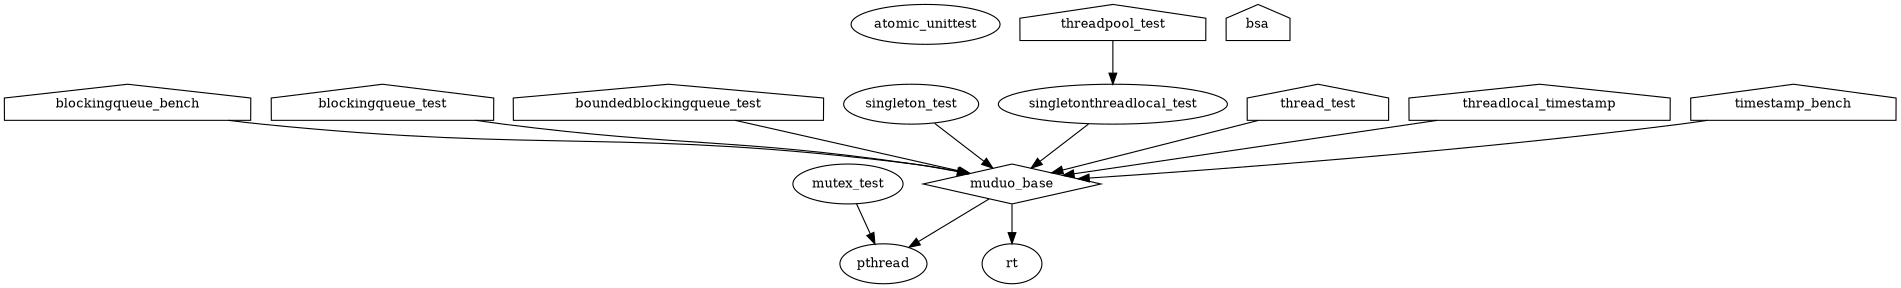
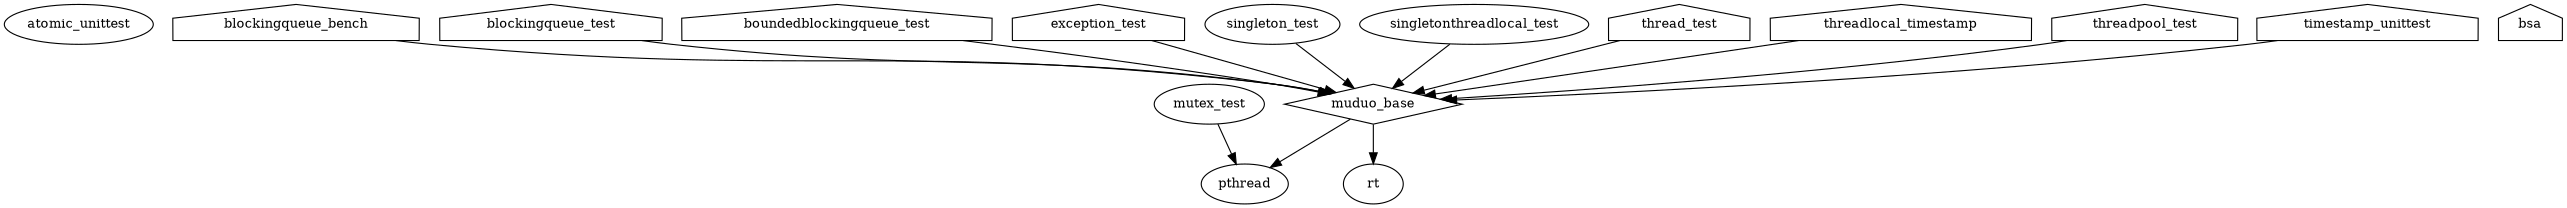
node "exception_test": added
edge "threadpool_test" -> "singletonthreadlocal_test": now "threadpool_test" -> "muduo_base"
node "timestamp_bench": label "timestamp_bench" -> "timestamp_unittest"
